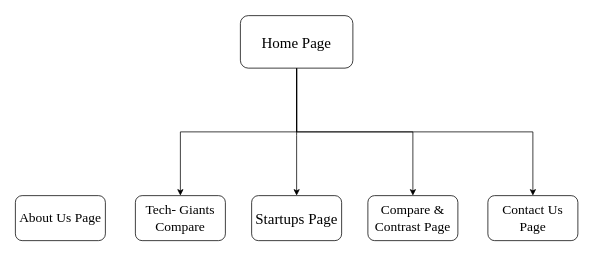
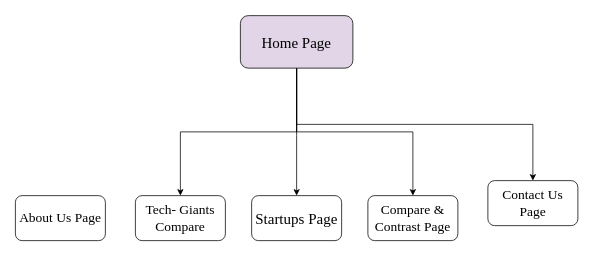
node "Home Page": fillcolor #ffffff -> #e1d5e7
node "Contact Us Page": moved (533, 218) -> (533, 203)
